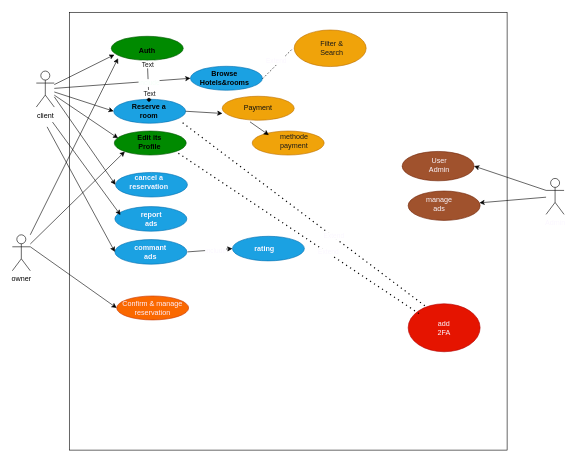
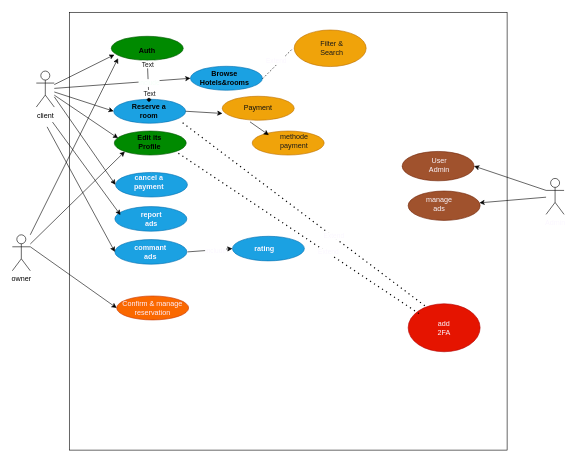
node "cancel a reservation": label "cancel a reservation" -> "cancel a payment"
